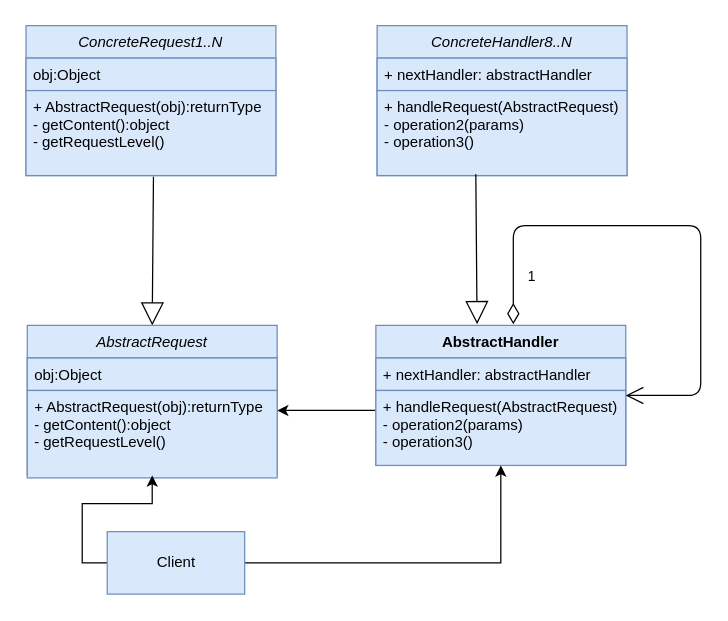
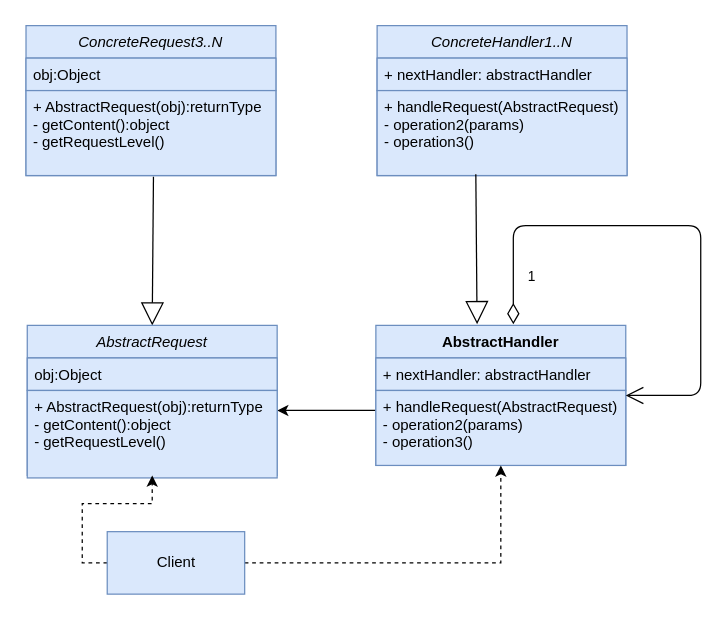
node "ConcreteRequest1..N": label "ConcreteRequest1..N" -> "ConcreteRequest3..N"
node "ConcreteHandler8..N": label "ConcreteHandler8..N" -> "ConcreteHandler1..N"
edge "Client" -> "AbstractRequest": style solid -> dashed
edge "Client" -> "AbstractHandler": style solid -> dashed
